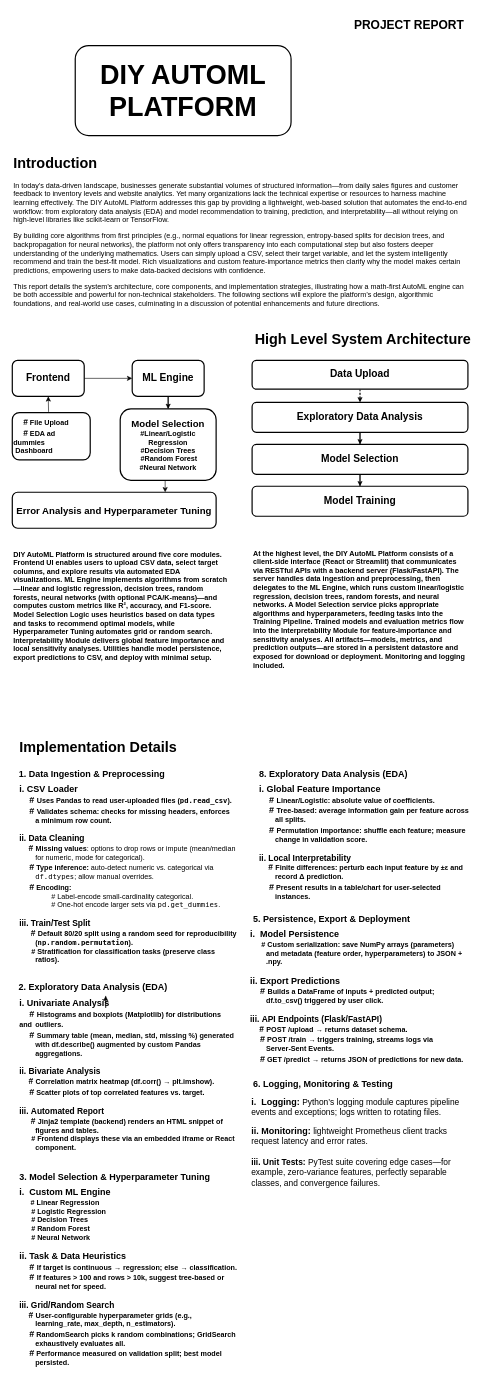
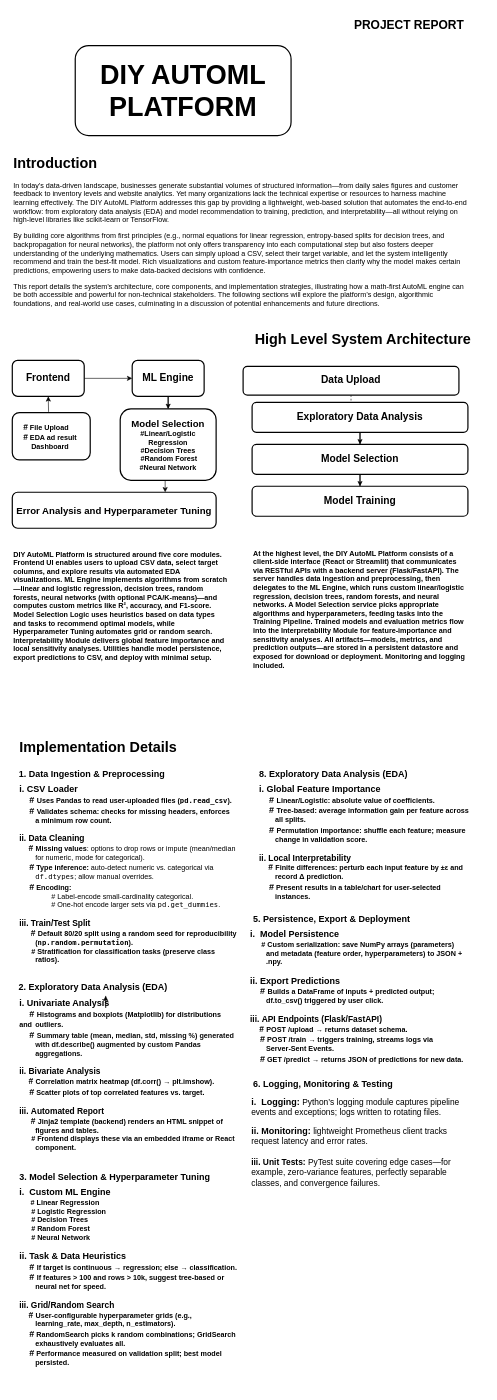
node "Data Upload": moved (360, 375) -> (351, 381)
node "# File Upload # EDA ad dummies Dashboard": label "# File Upload # EDA ad dummies Dashboard" -> "# File Upload # EDA ad result Dashboard"
